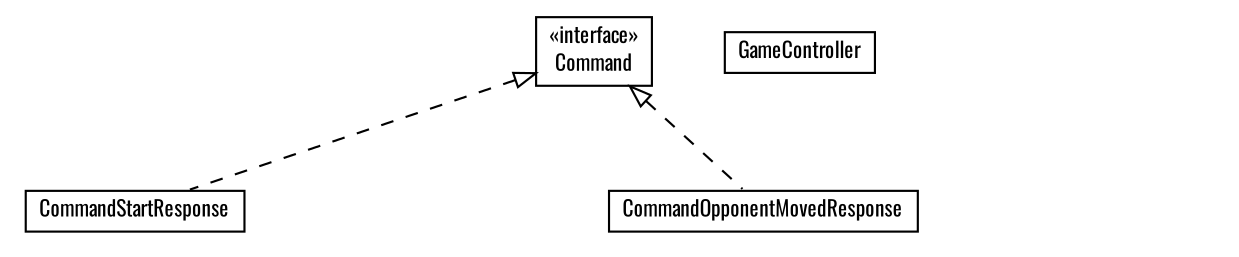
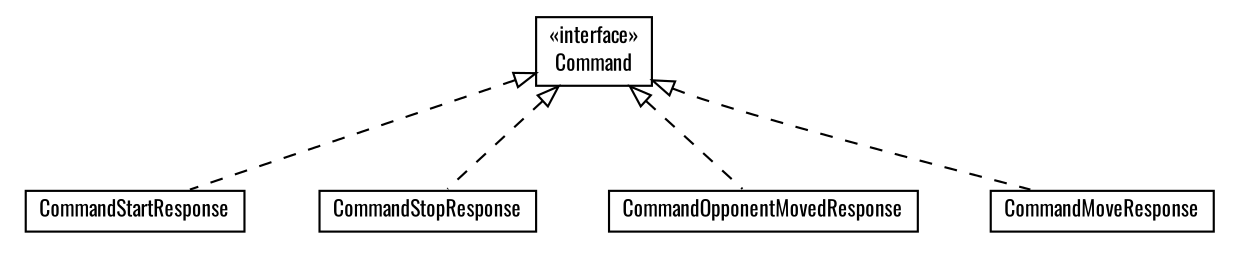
node "GameController": removed
node "CommandStopResponse": added
node "CommandMoveResponse": added
